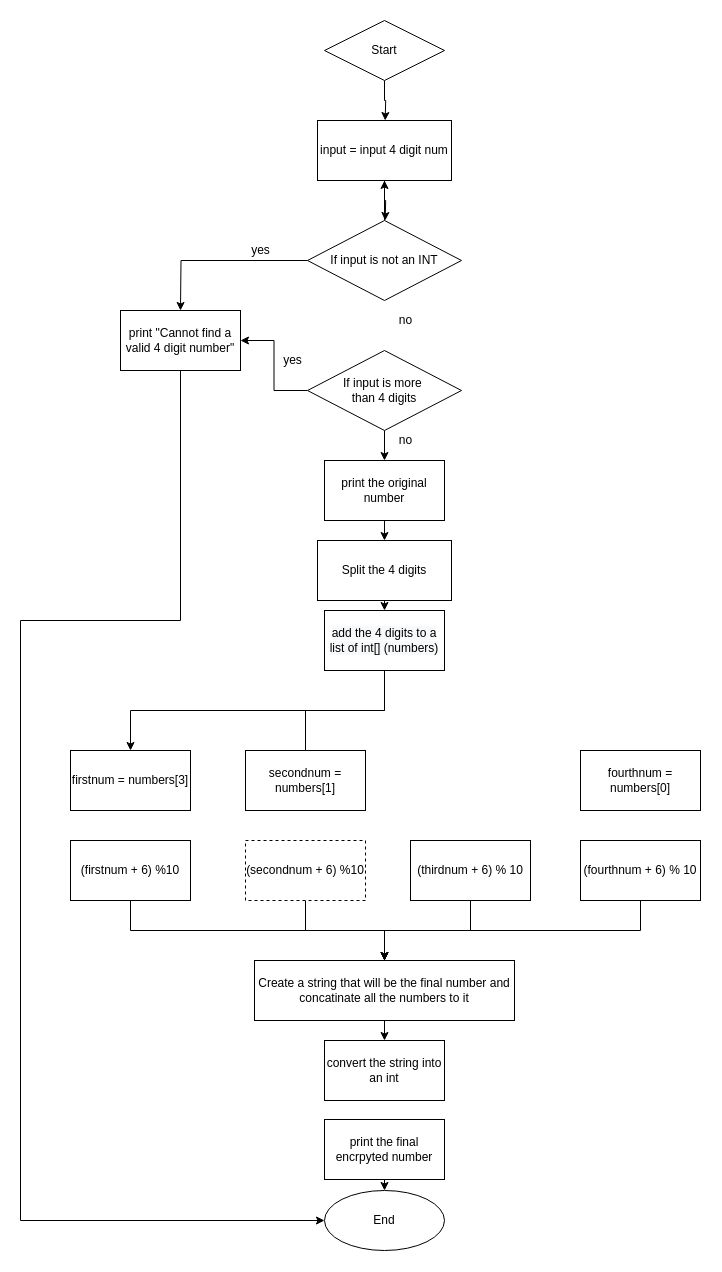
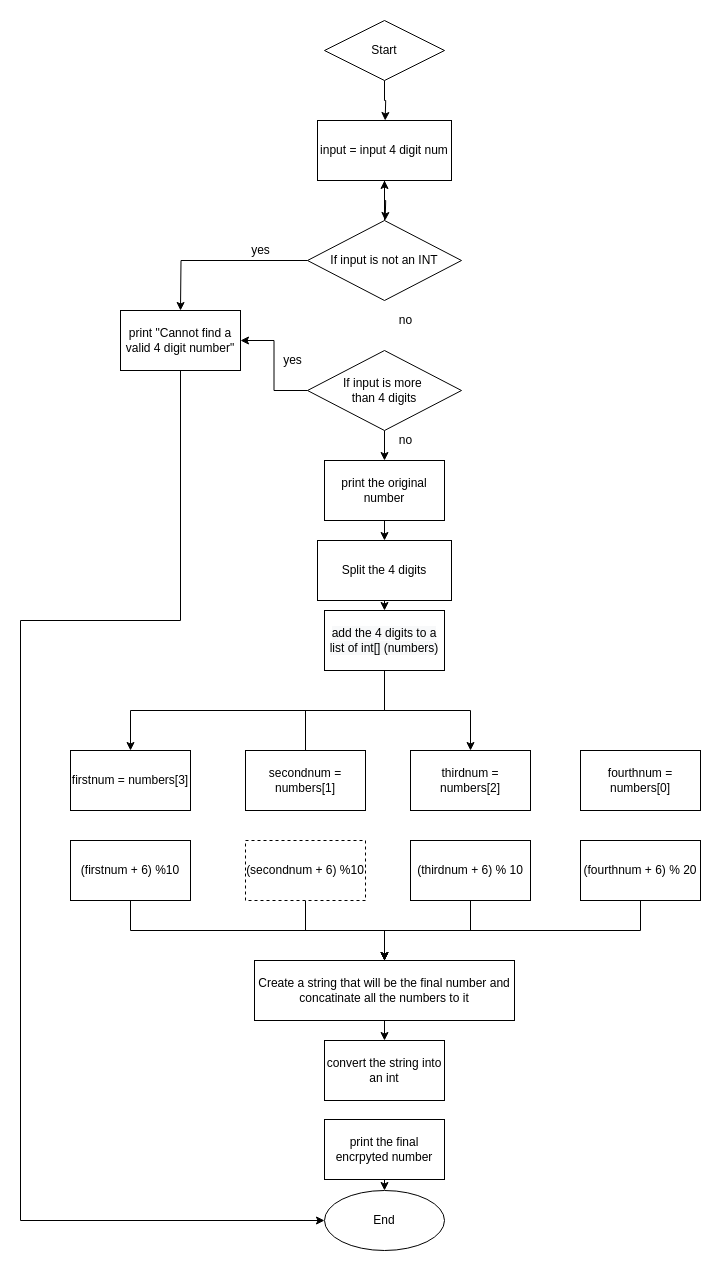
edge "add the 4 digits to a list of int[] (numbers)" -> "thirdnum = numbers[2]": added
node "thirdnum = numbers[2]": added
node "(fourthnum + 6) % 10": label "(fourthnum + 6) % 10" -> "(fourthnum + 6) % 20"
